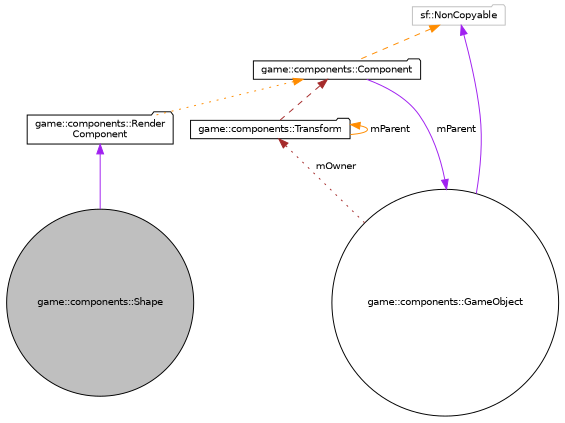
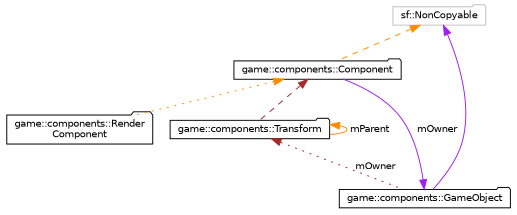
edge "game::components::Component" -> "game::components::GameObject": label " mParent" -> " mOwner"
node "game::components::Shape": removed
node "game::components::GameObject": shape circle -> folder
